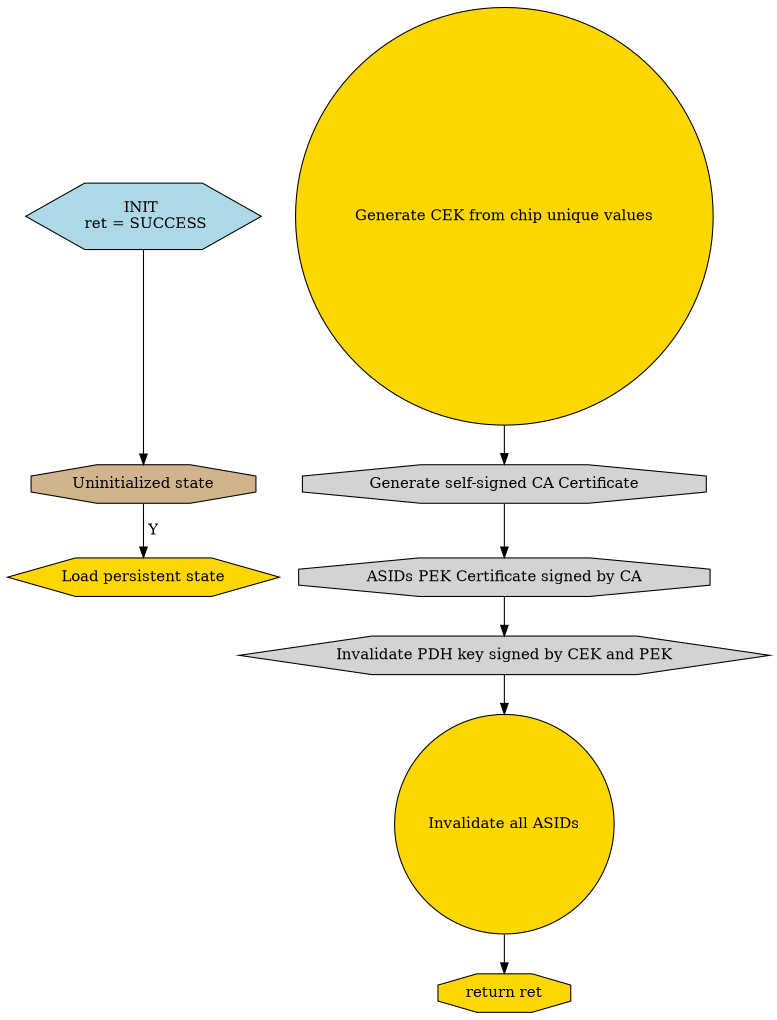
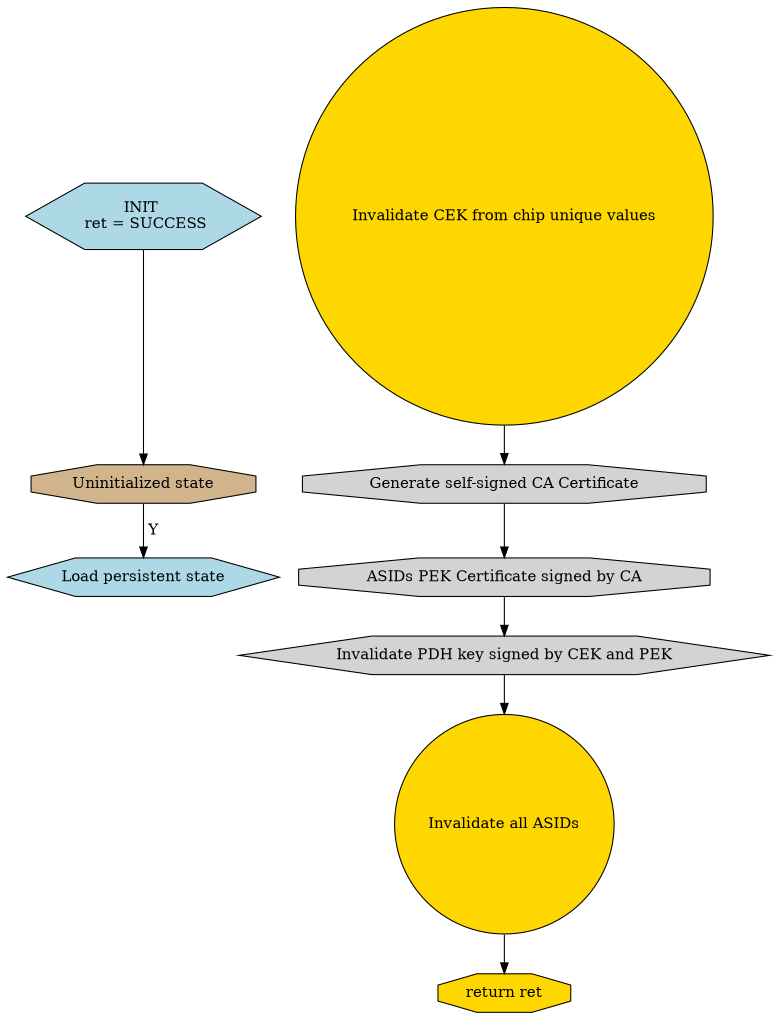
node "Generate CEK from chip unique values": label "Generate CEK from chip unique values" -> "Invalidate CEK from chip unique values"
node "Load persistent state": fillcolor gold -> lightblue
